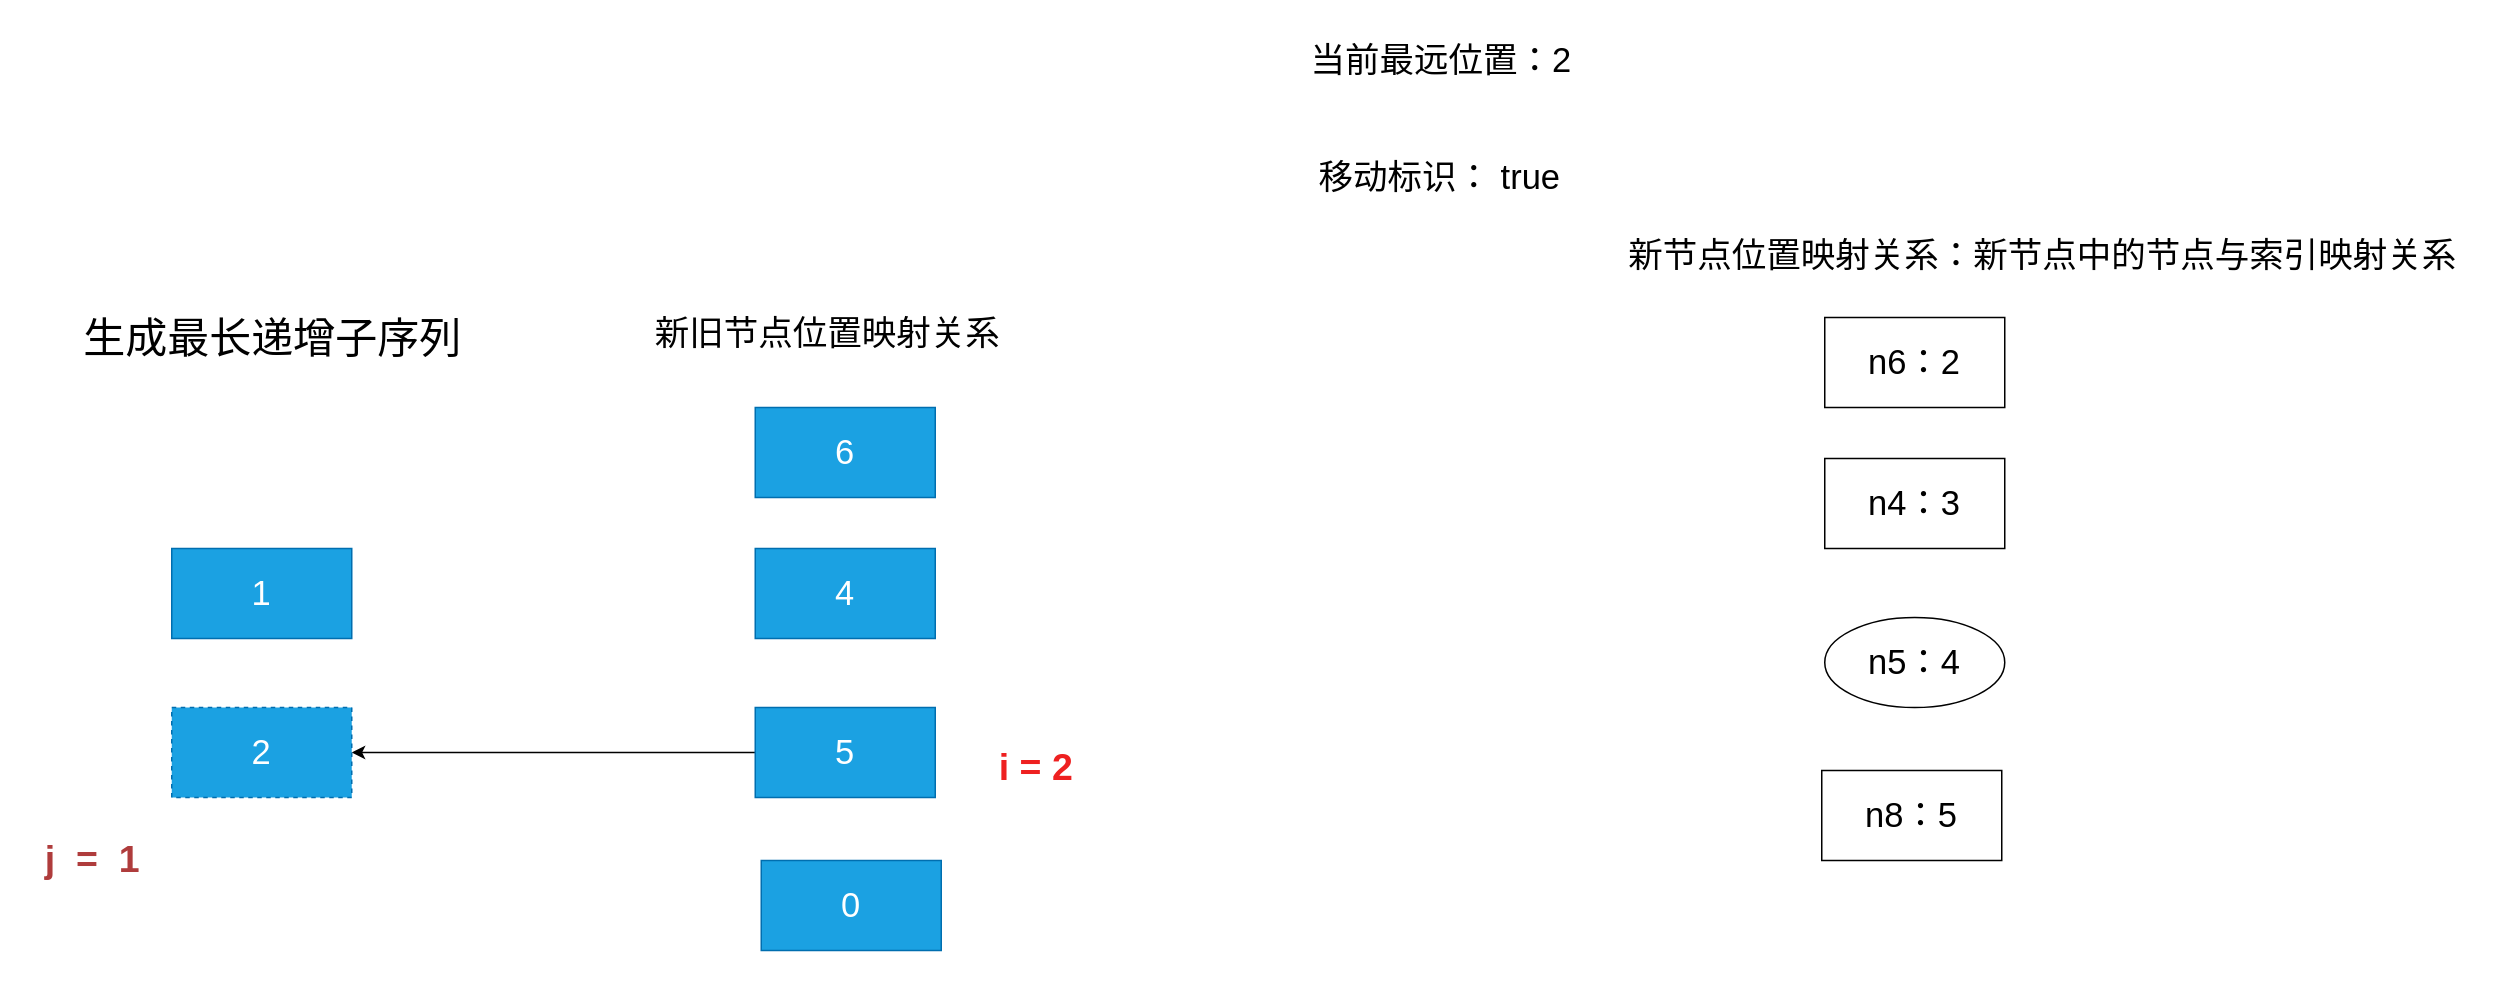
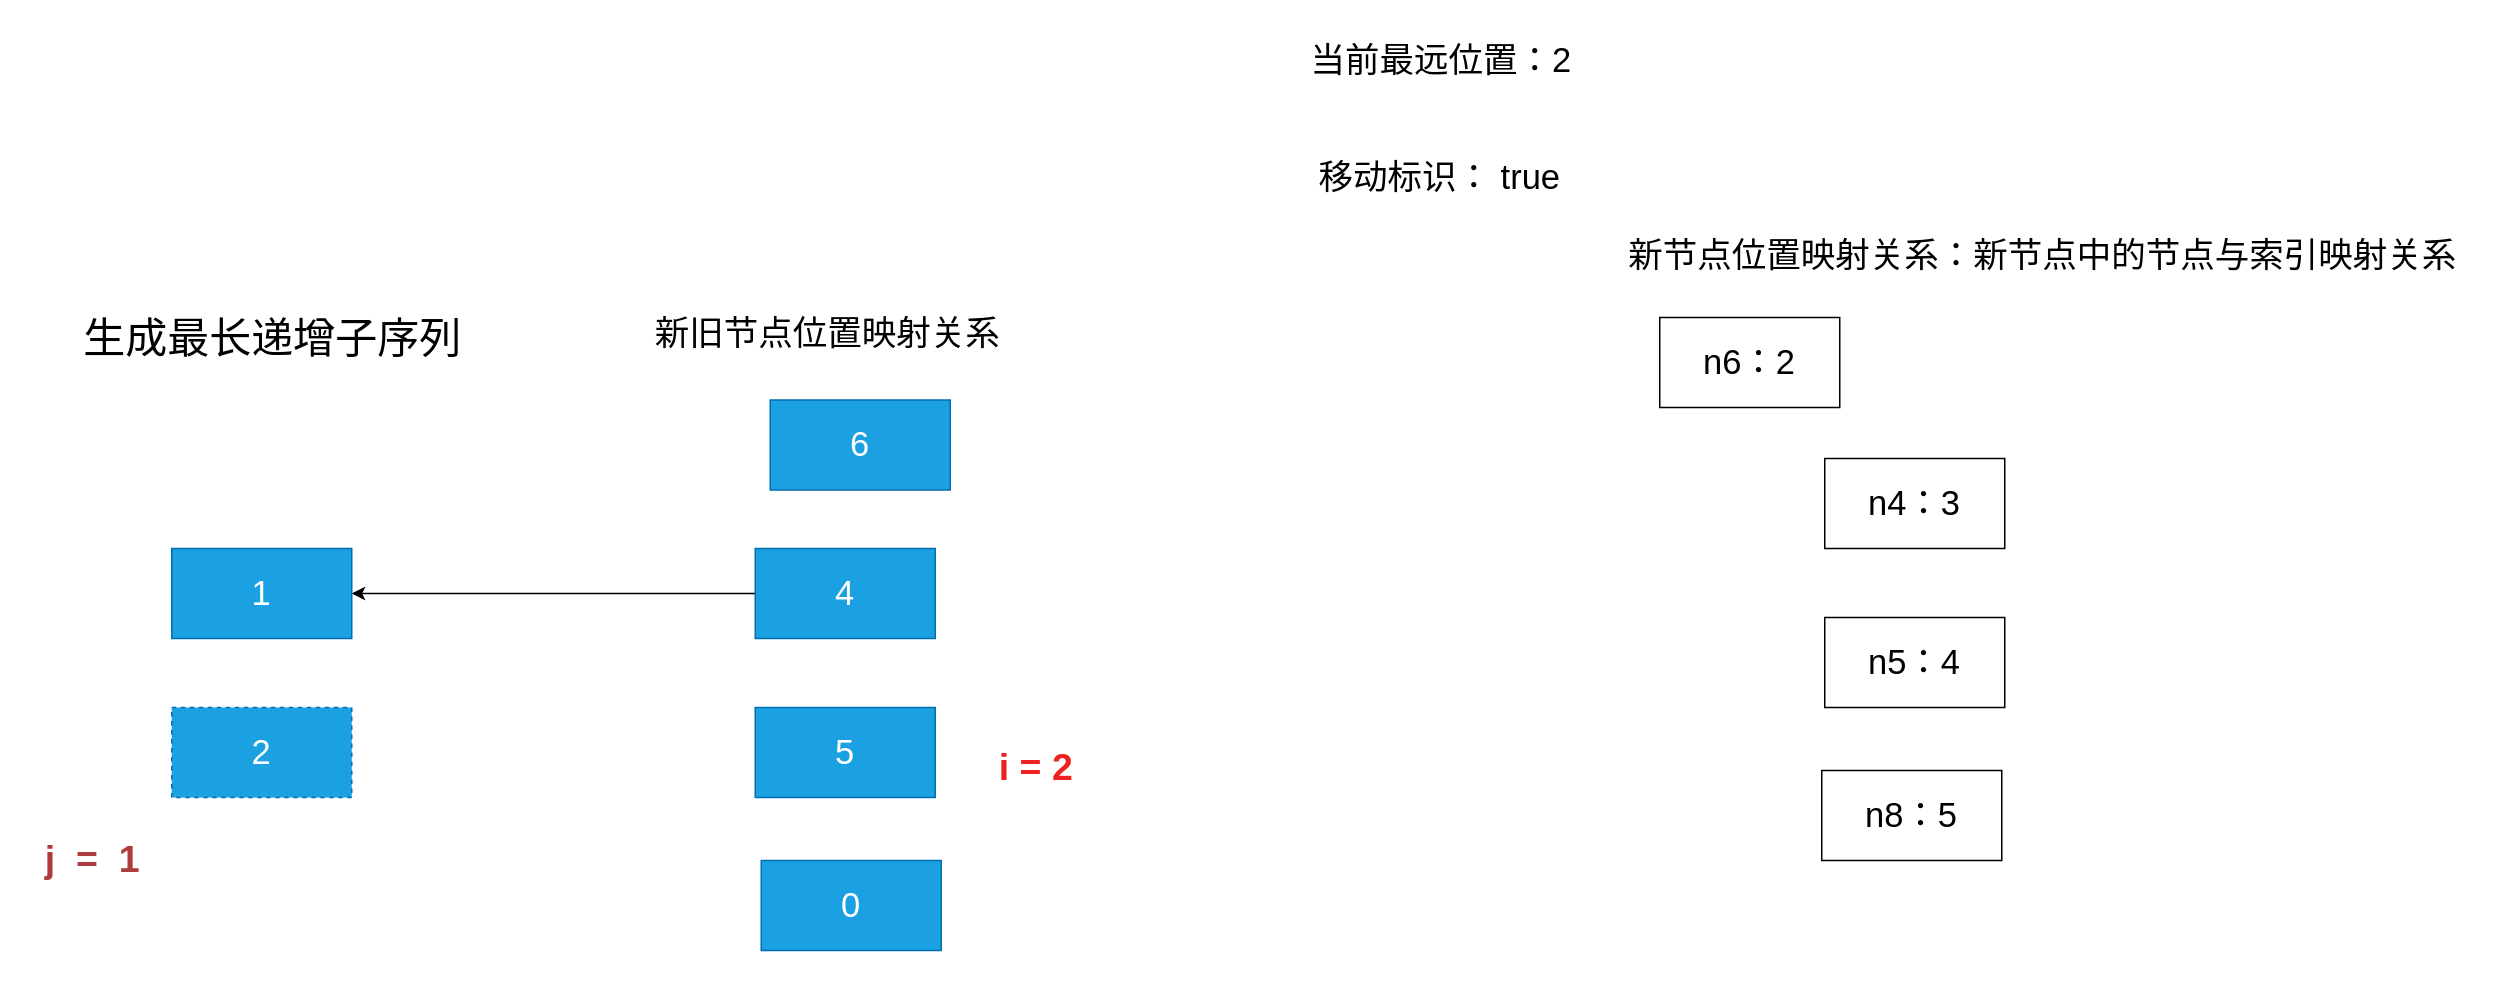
node "n6：2": moved (1915, 362) -> (1750, 362)
node "6": moved (845, 452) -> (860, 445)
edge "4" -> "1": added
node "n5：4": shape ellipse -> rectangle
edge "5" -> "2": removed
